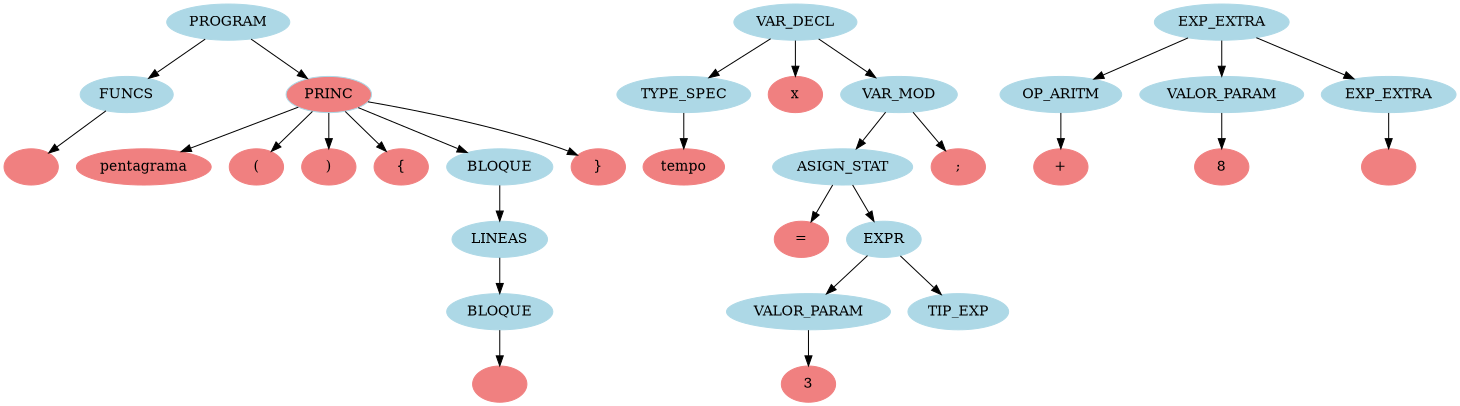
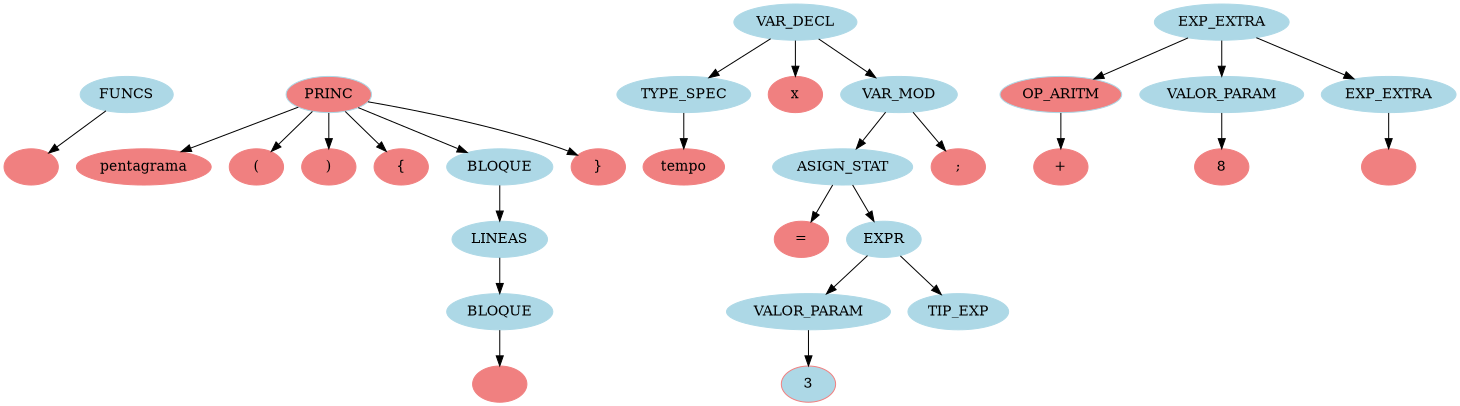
node "PROGRAM": removed
node "OP_ARITM": fillcolor lightblue -> lightcoral
node "3": fillcolor lightcoral -> lightblue
